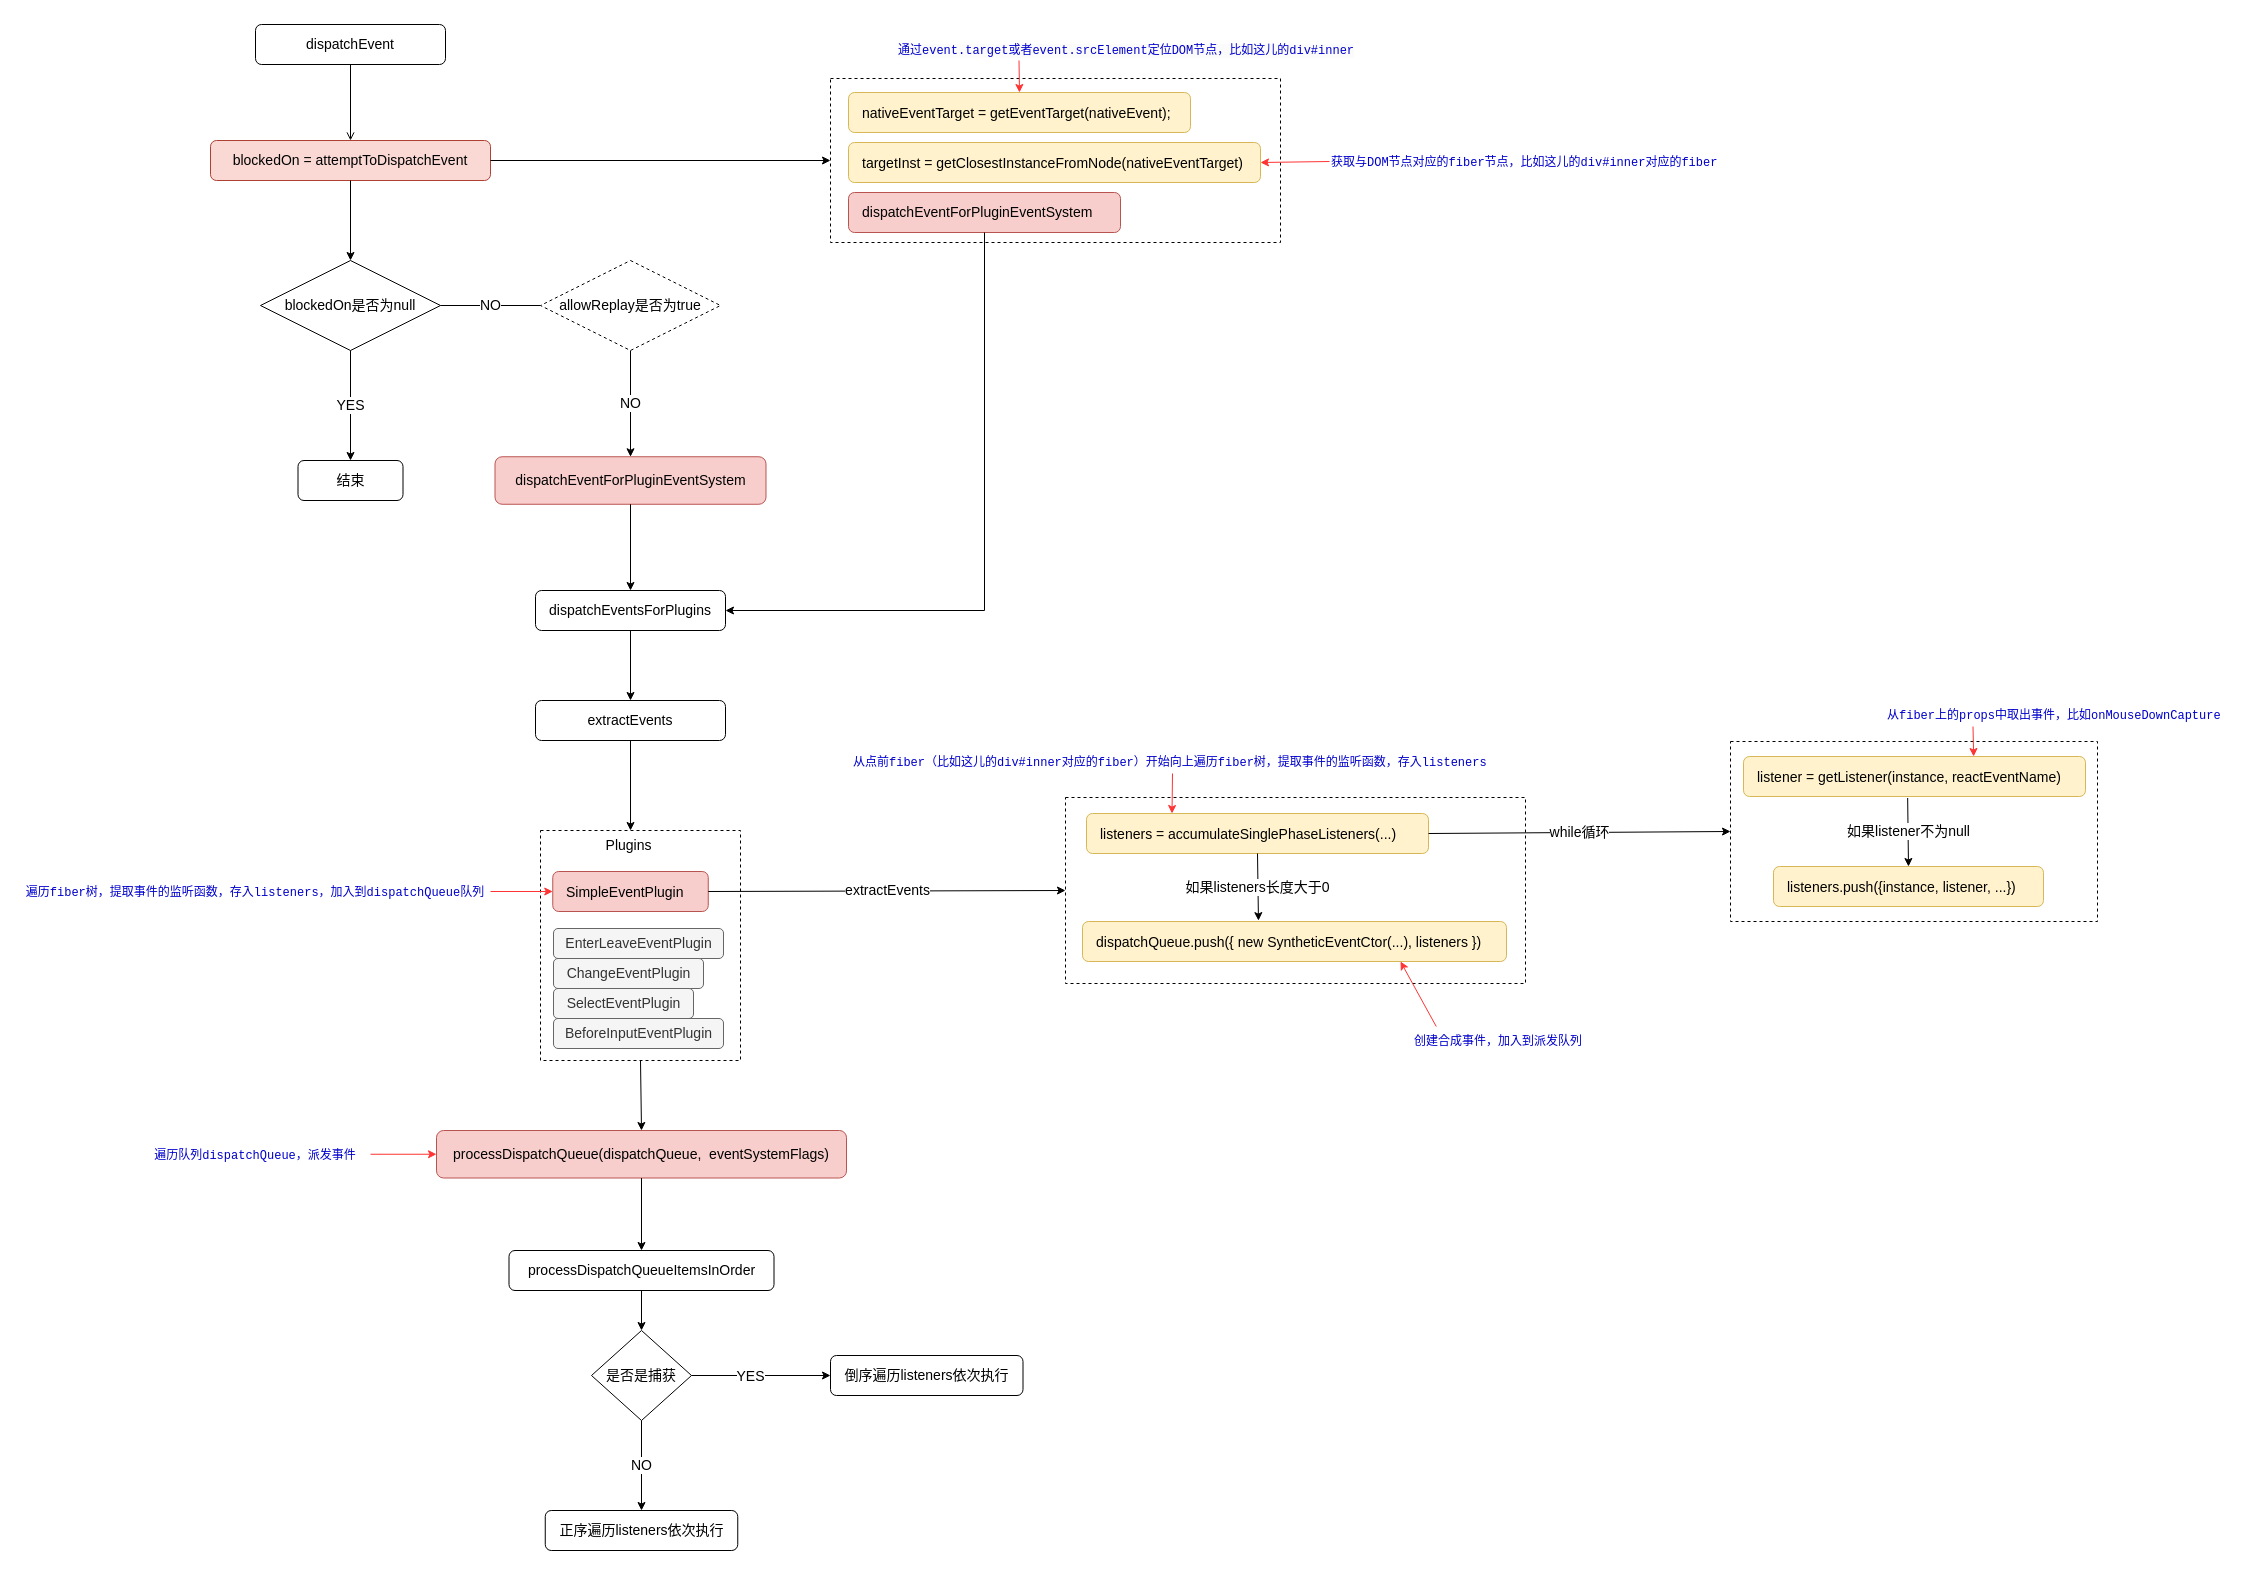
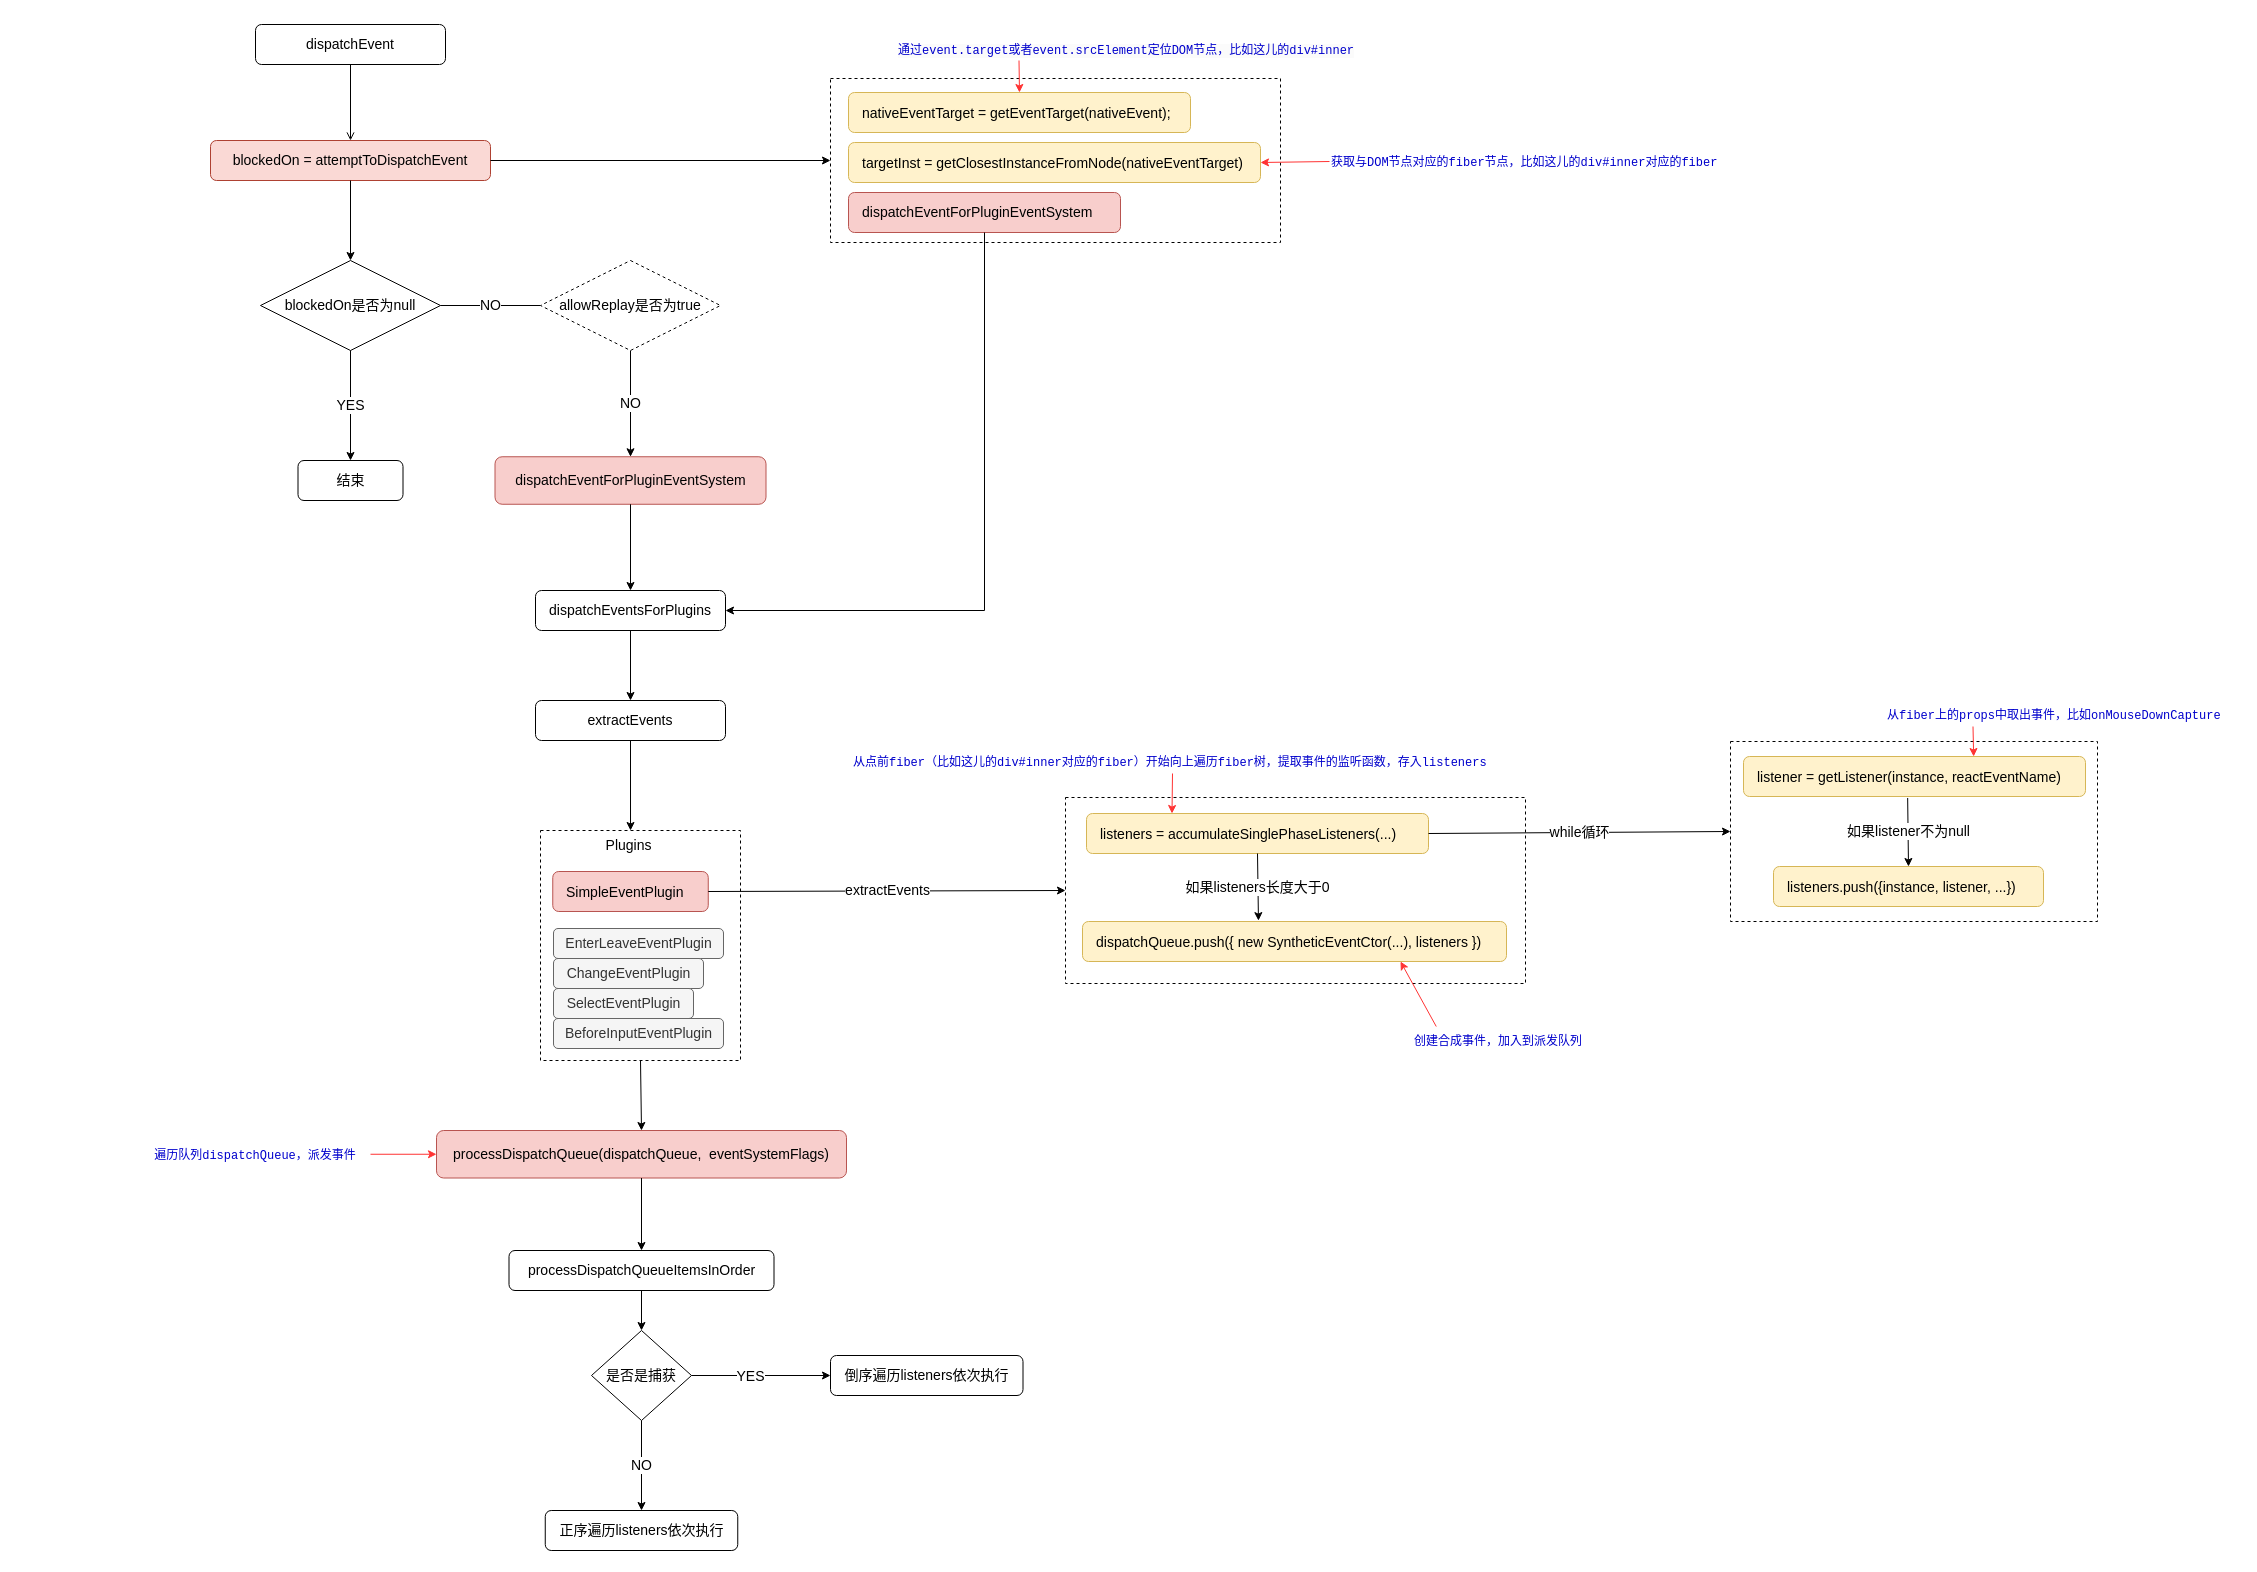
node "遍历fiber树，提取事件的监听函数，存入listeners，加入到dispatchQueue队列": removed
edge "遍历fiber树，提取事件的监听函数，存入listeners，加入到dispatchQueue队列" -> "SimpleEventPlugin": removed
